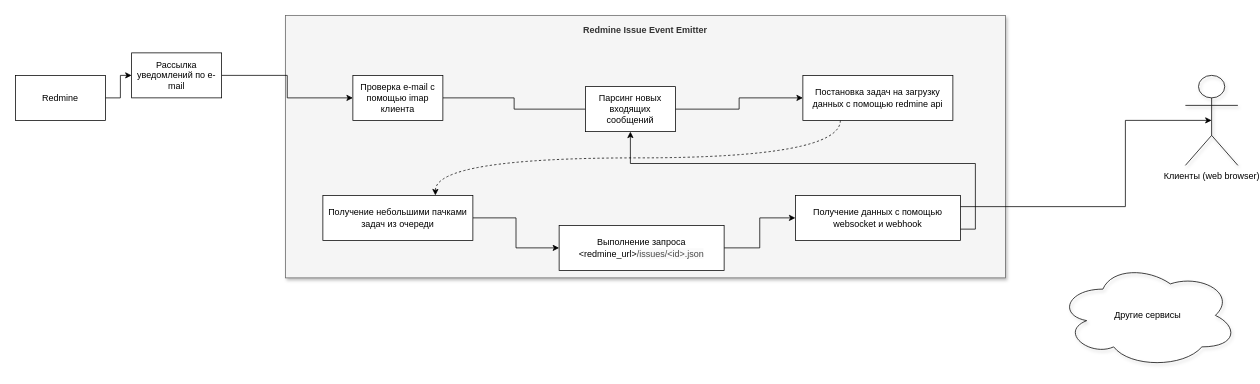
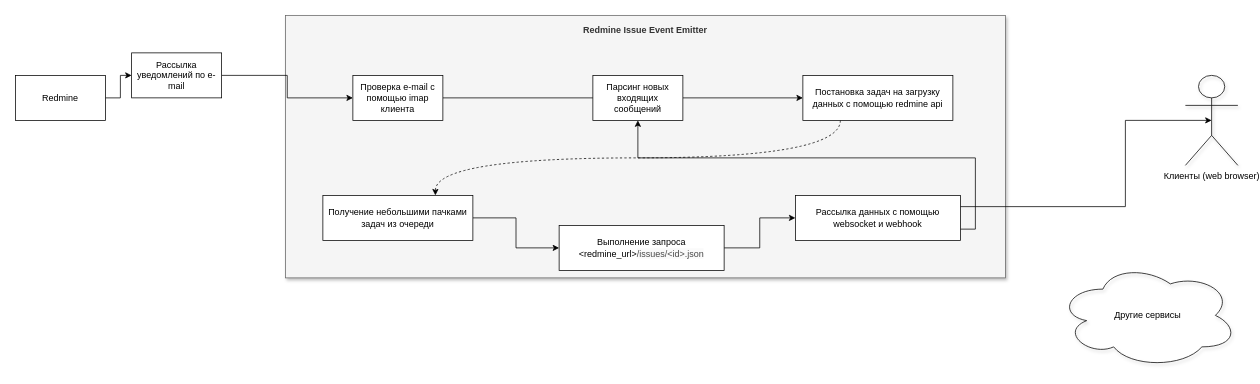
node "Парсинг новых входящих сообщений": moved (630, 109) -> (638, 98)
node "Получение данных с помощью websocket и webhook": label "Получение данных с помощью websocket и webhook" -> "Рассылка данных с помощью websocket и webhook"
